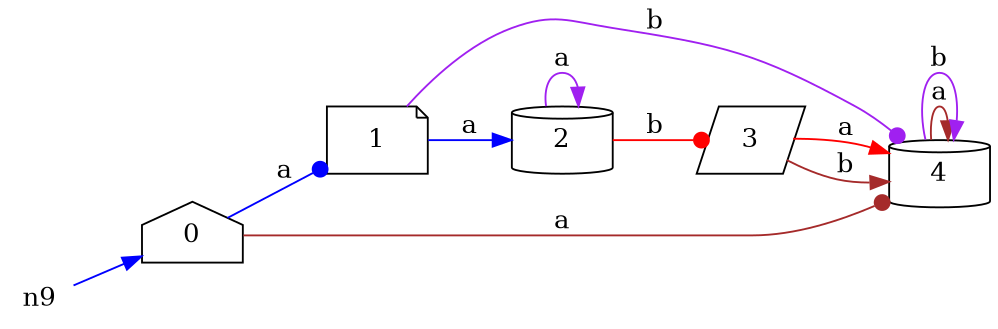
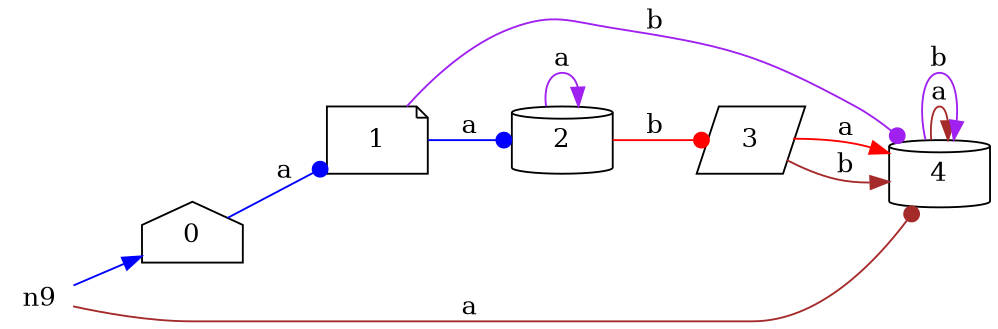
edge "1" -> "2": arrowhead normal -> dot
edge "0" -> "4": now "n9" -> "4"
